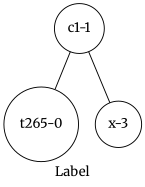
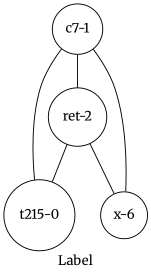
node "c1-1": label "c1-1" -> "c7-1"
node "ret-2": added
node "t265-0": label "t265-0" -> "t215-0"
node "x-3": label "x-3" -> "x-6"
